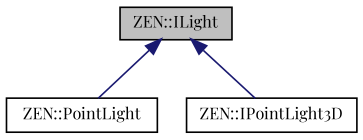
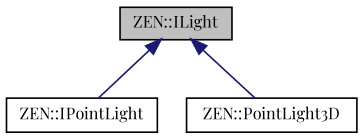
node "ZEN::PointLight": label "ZEN::PointLight" -> "ZEN::IPointLight"
node "ZEN::IPointLight3D": label "ZEN::IPointLight3D" -> "ZEN::PointLight3D"
